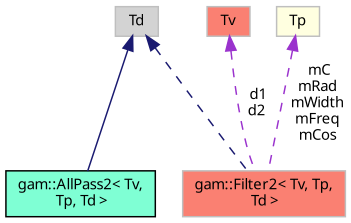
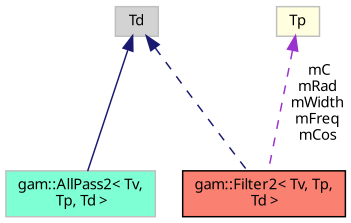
node "Tv": removed
node "gam::AllPass2< Tv, Tp, Td >": color black -> grey75
node "gam::Filter2< Tv, Tp, Td >": color grey75 -> black
